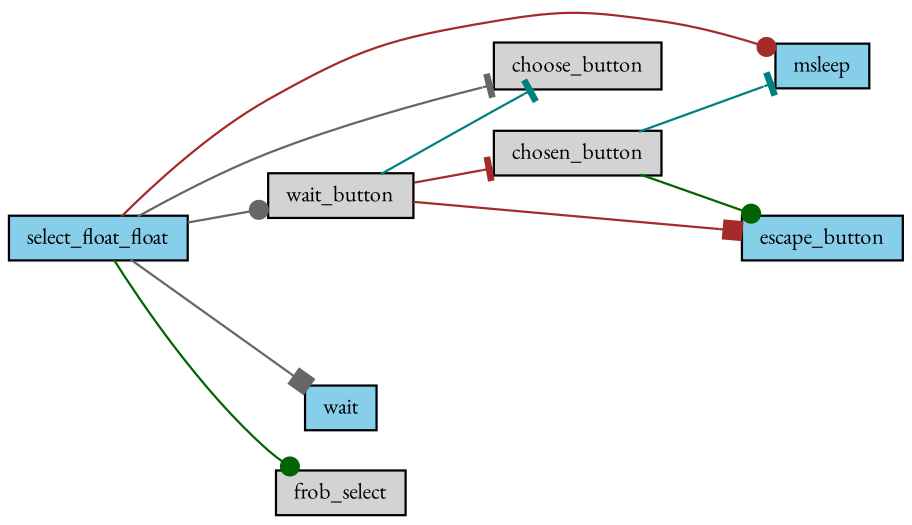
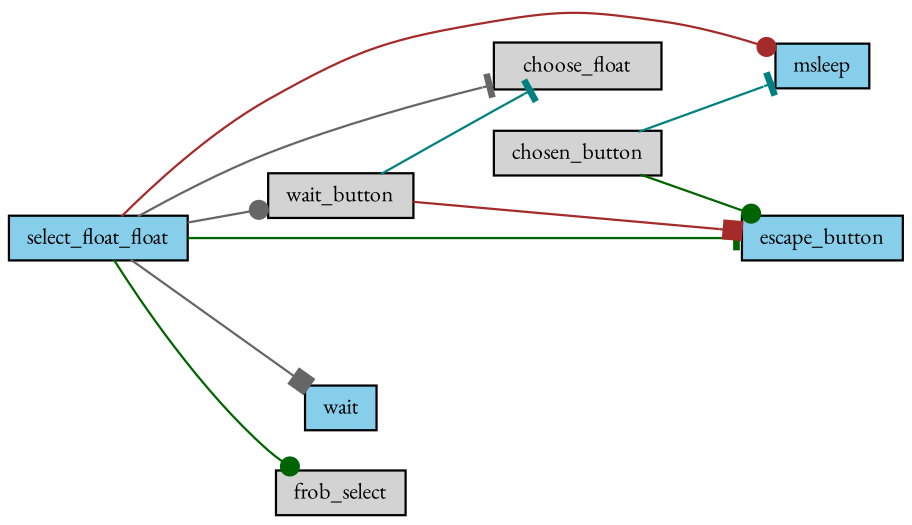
node "choose_button": label "choose_button" -> "choose_float"
edge "wait_button" -> "chosen_button": removed
edge "select_float_float" -> "escape_button": added
